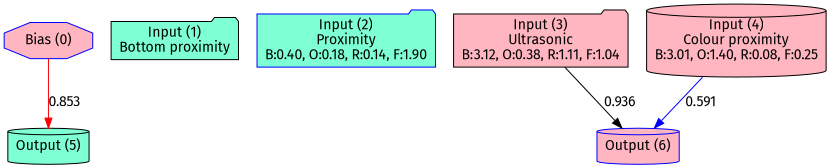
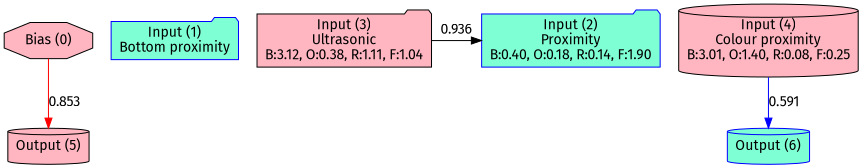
node "Bias (0)": color blue -> black
node "Input (1) Bottom proximity": color black -> blue
edge "Input (3) Ultrasonic B:3.12, O:0.38, R:1.11, F:1.04" -> "Output (6)": now "Input (3) Ultrasonic B:3.12, O:0.38, R:1.11, F:1.04" -> "Input (2) Proximity B:0.40, O:0.18, R:0.14, F:1.90"
node "Output (5)": fillcolor aquamarine -> lightpink
node "Output (6)": fillcolor lightpink -> aquamarine
